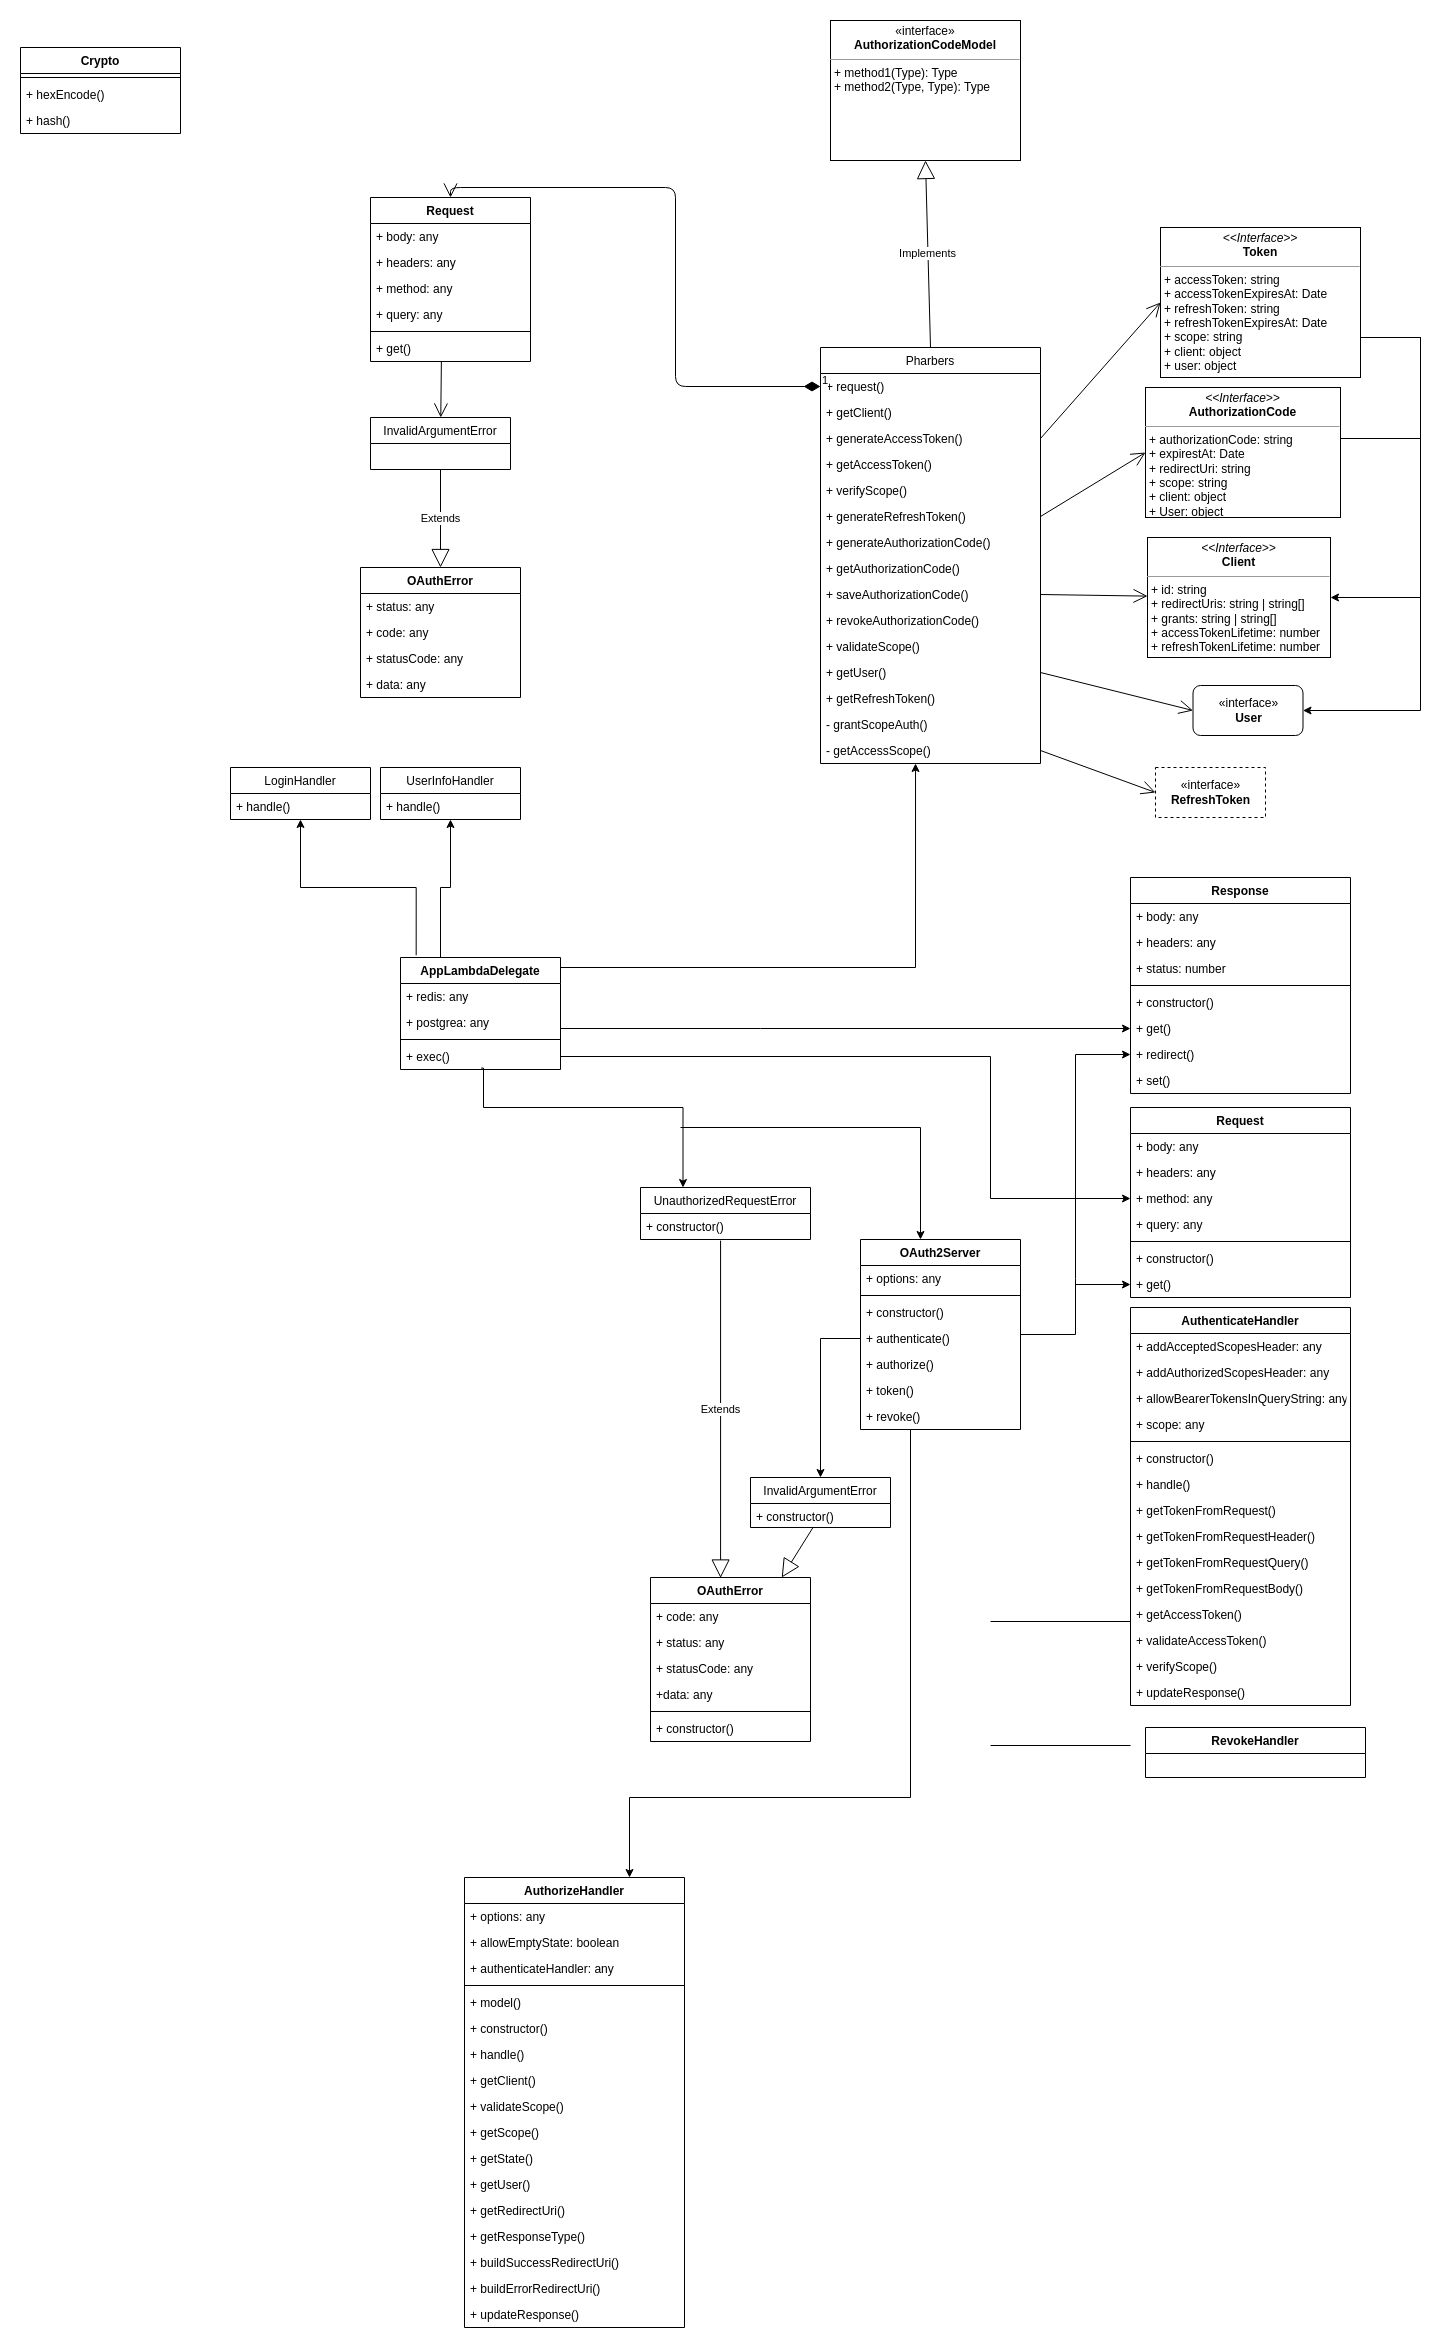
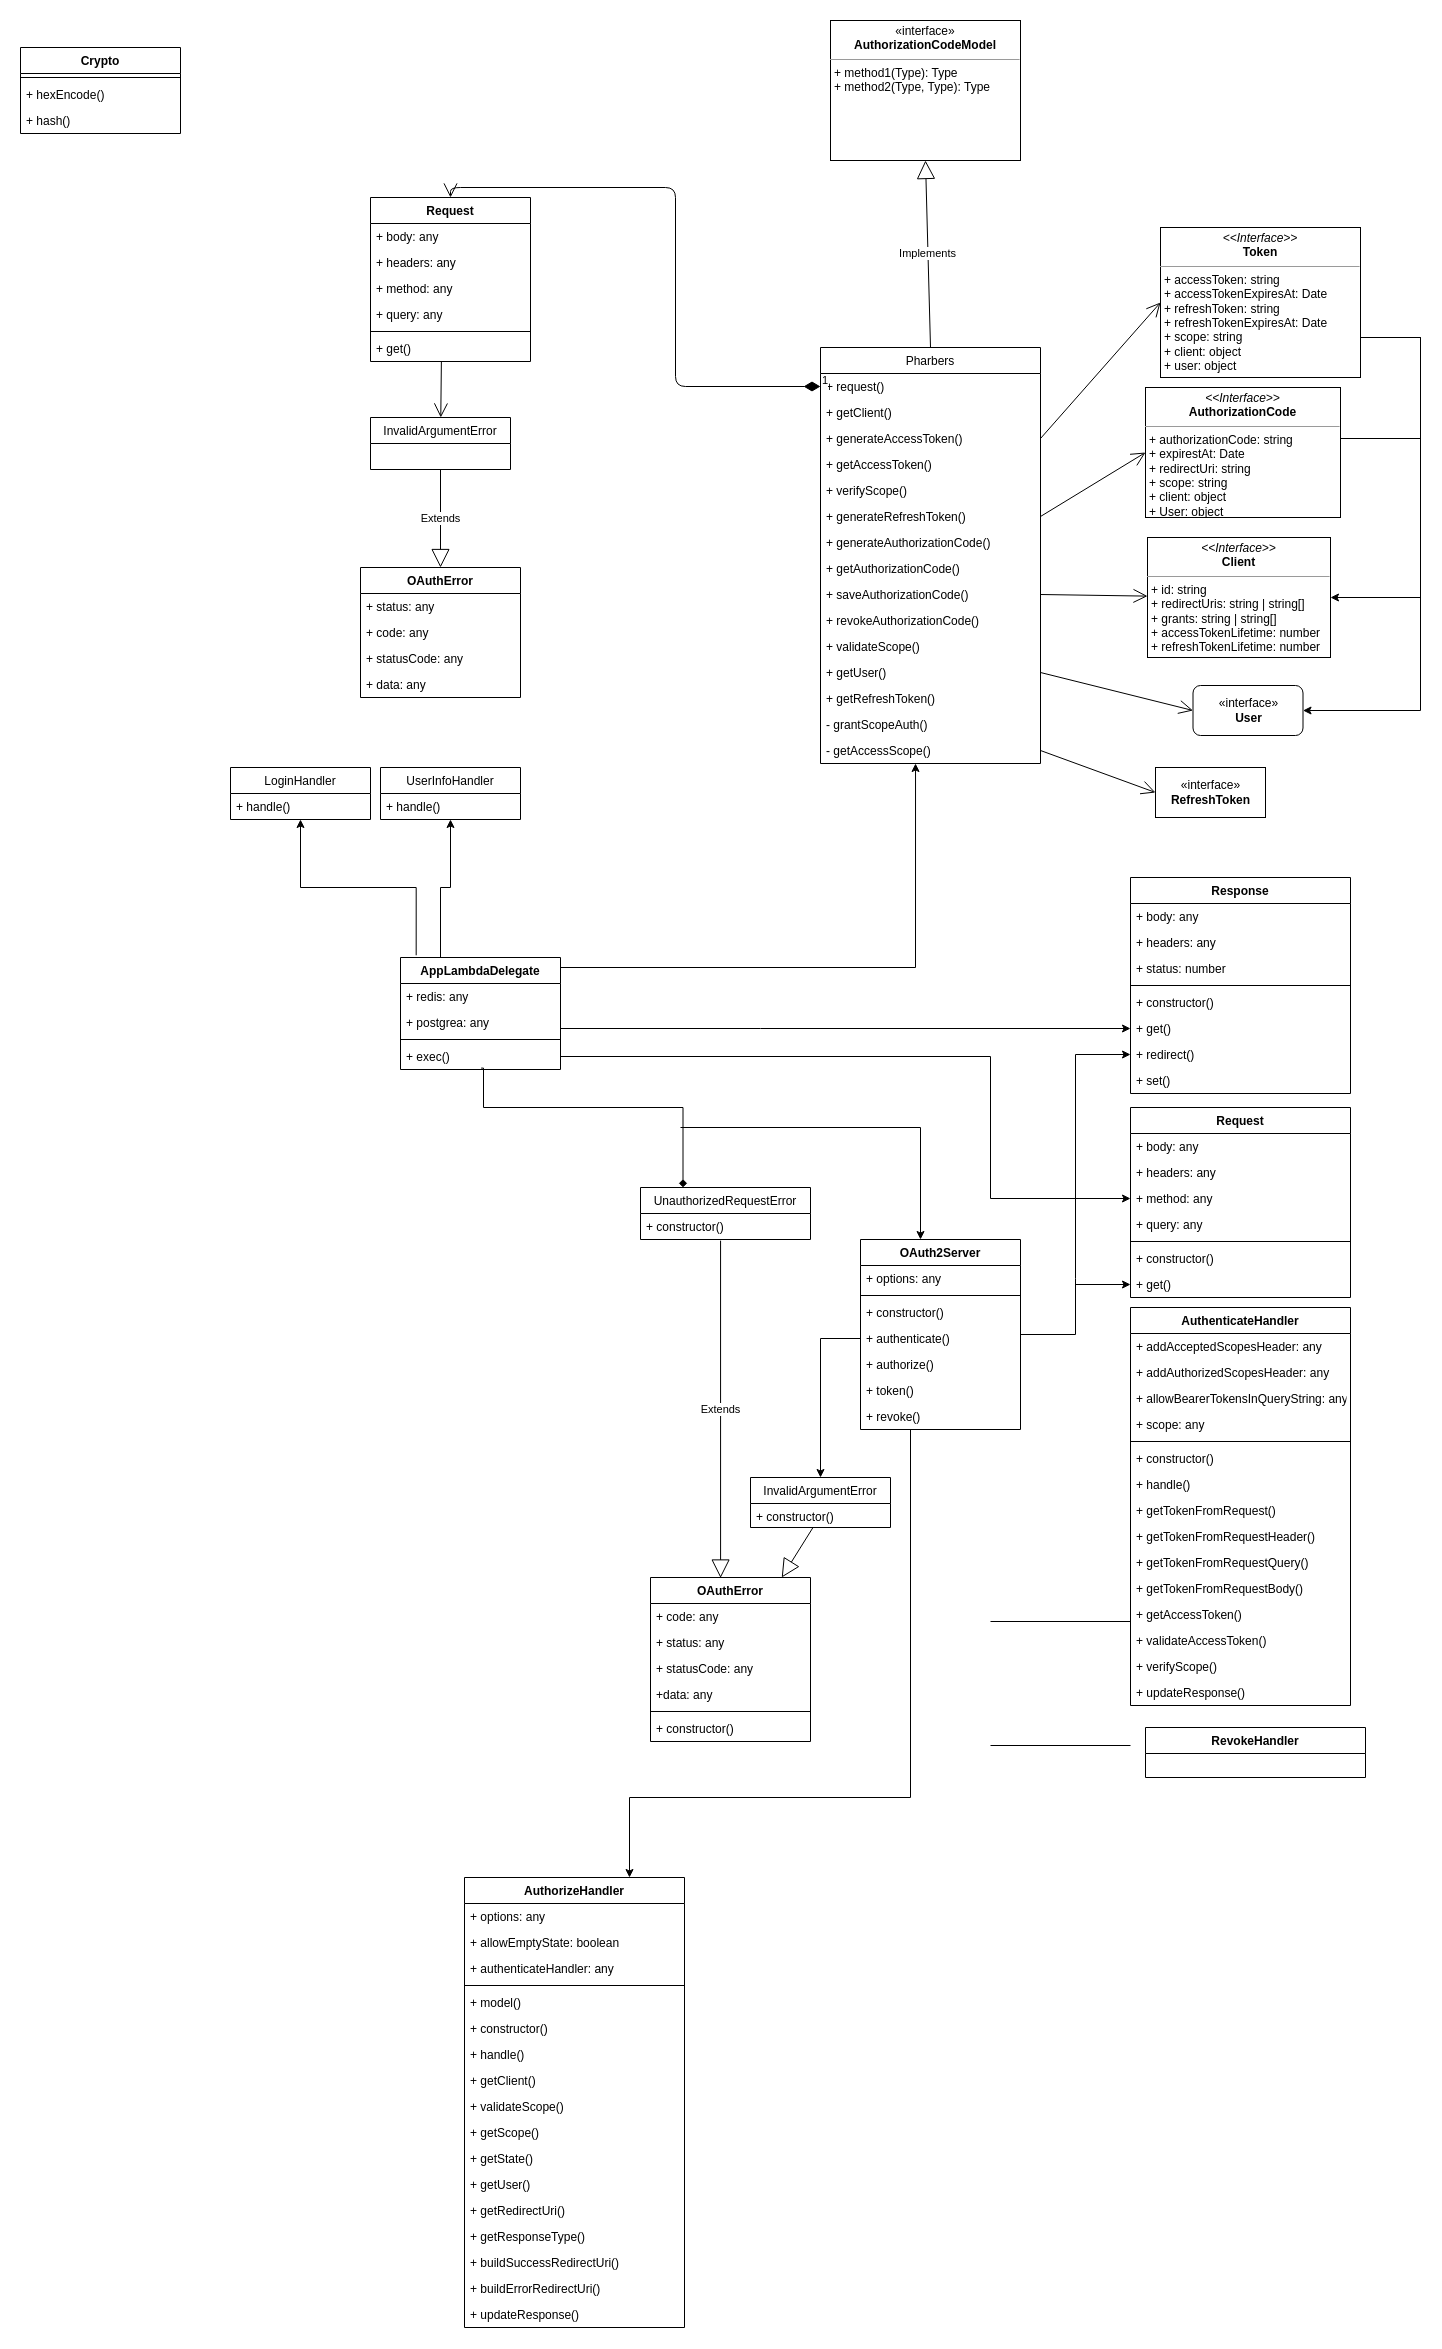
node "«interface» RefreshToken": style dashed -> solid
edge "+ exec()" -> "UnauthorizedRequestError": arrowhead classic -> diamond
